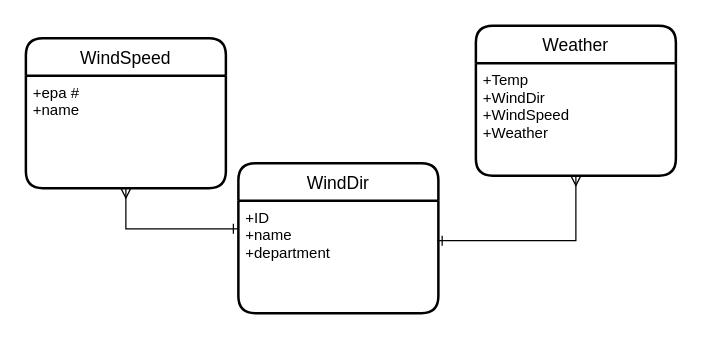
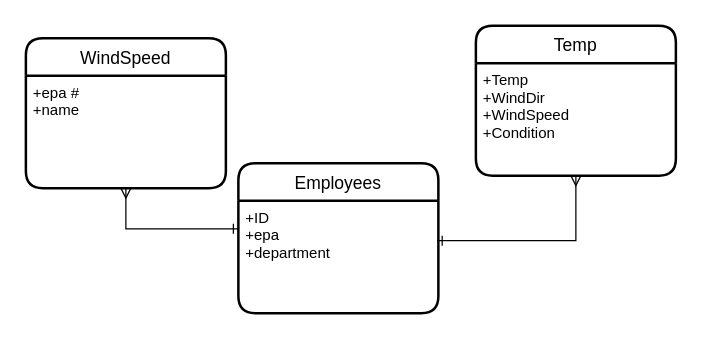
node "Weather": label "Weather" -> "Temp"
node "+Temp +WindDir +WindSpeed +Weather": label "+Temp +WindDir +WindSpeed +Weather" -> "+Temp +WindDir +WindSpeed +Condition"
node "WindDir": label "WindDir" -> "Employees"
node "+ID +name +department": label "+ID +name +department" -> "+ID +epa +department"
